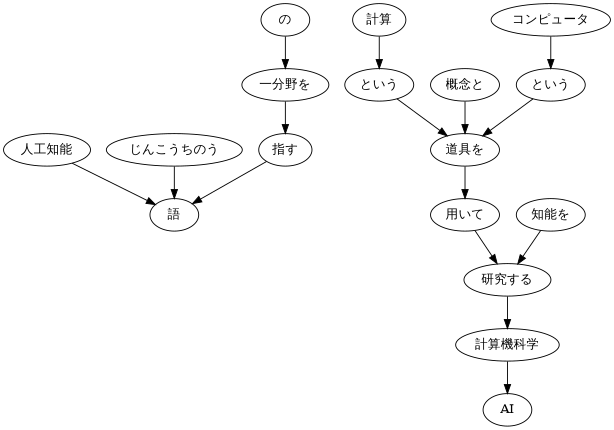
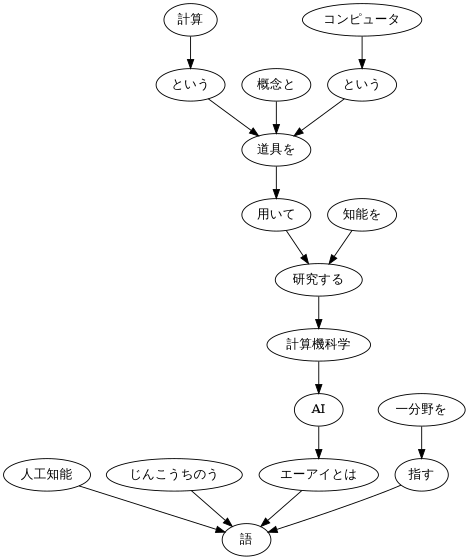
node "の": removed
node "エーアイとは": added
